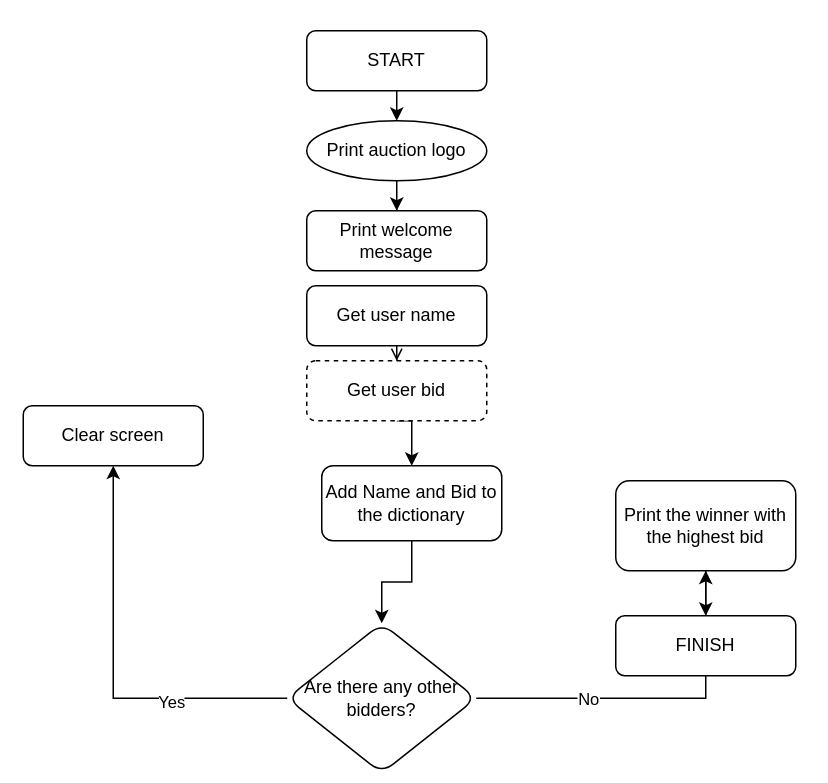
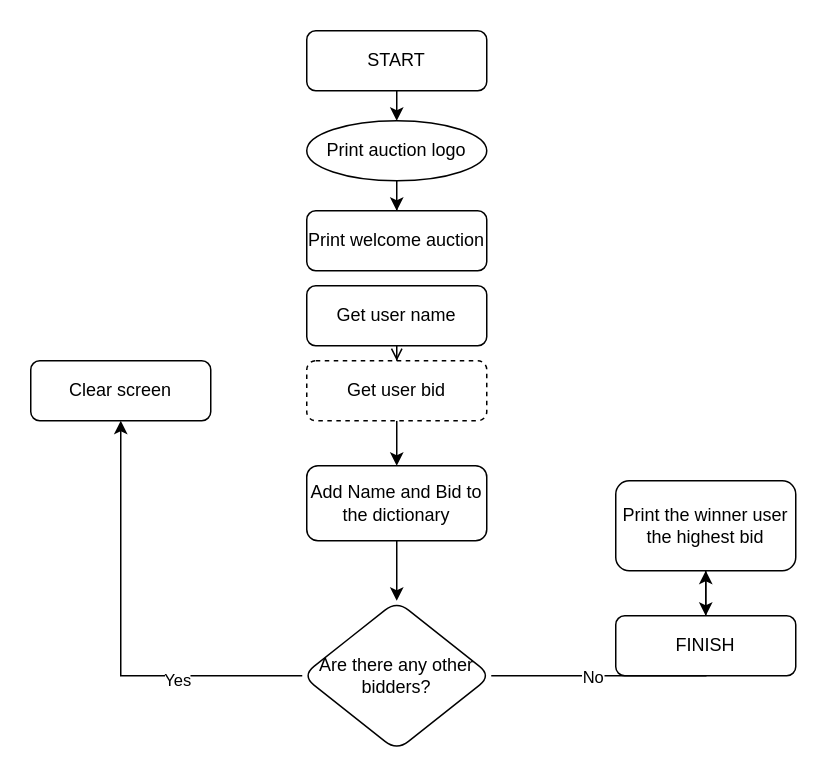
node "Print welcome message": label "Print welcome message" -> "Print welcome auction"
node "Clear screen": moved (113, 436) -> (121, 391)
node "Add Name and Bid to the dictionary": moved (412, 503) -> (397, 503)
node "Print the winner with the highest bid": label "Print the winner with the highest bid" -> "Print the winner user the highest bid"
node "Are there any other bidders?": moved (382, 698) -> (397, 676)
